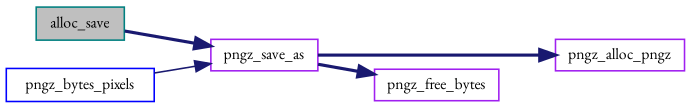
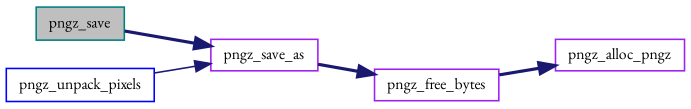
node "alloc_save": label "alloc_save" -> "pngz_save"
edge "pngz_save_as" -> "pngz_alloc_pngz": now "pngz_free_bytes" -> "pngz_alloc_pngz"
node "pngz_bytes_pixels": label "pngz_bytes_pixels" -> "pngz_unpack_pixels"
